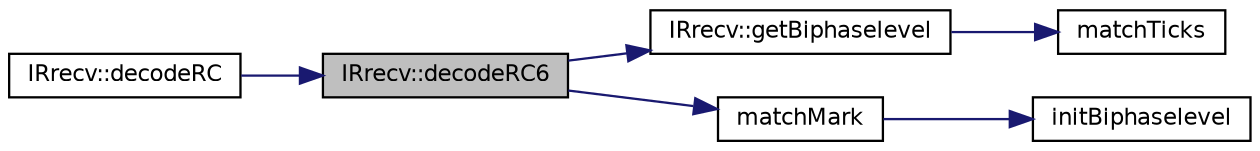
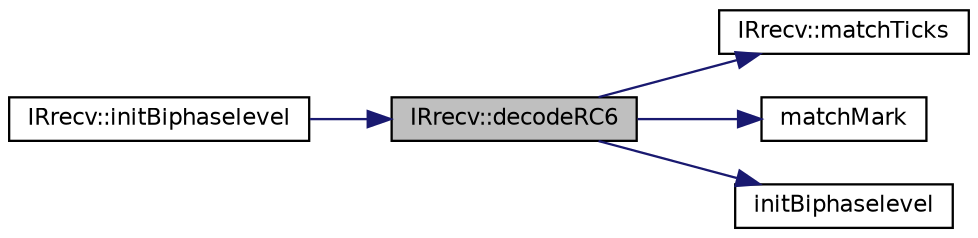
node "IRrecv::getBiphaselevel": label "IRrecv::getBiphaselevel" -> "IRrecv::matchTicks"
node "matchTicks": removed
node "IRrecv::decodeRC": label "IRrecv::decodeRC" -> "IRrecv::initBiphaselevel"
edge "matchMark" -> "initBiphaselevel": now "IRrecv::decodeRC6" -> "initBiphaselevel"
